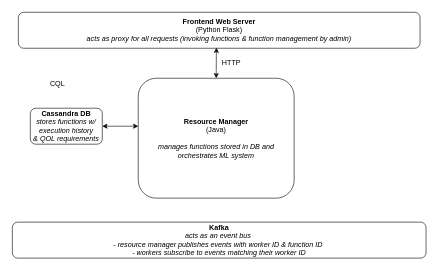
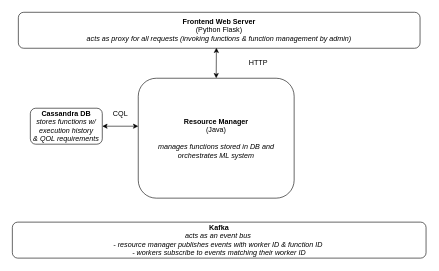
node "HTTP": moved (231, 63) -> (258, 63)
node "CQL": moved (57, 84) -> (120, 114)
